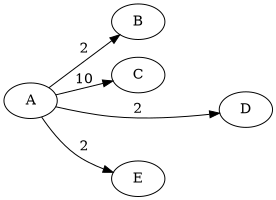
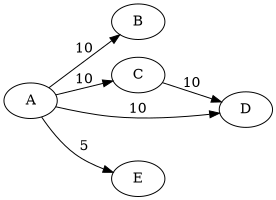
edge "A" -> "B": label "2" -> "10"
edge "C" -> "D": added, label "10"
edge "A" -> "D": label "2" -> "10"
edge "A" -> "E": label "2" -> "5"
